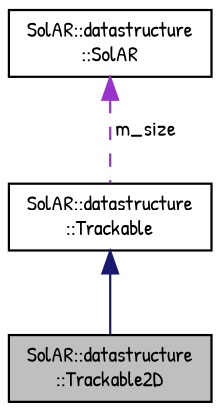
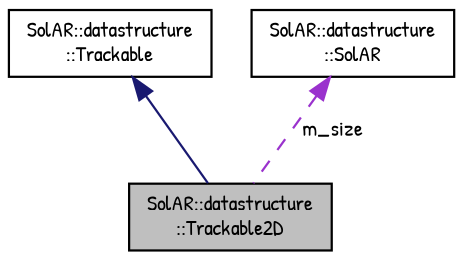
edge "SolAR::datastructure ::Trackable" -> "SolAR::datastructure ::SolAR": now "SolAR::datastructure ::Trackable2D" -> "SolAR::datastructure ::SolAR"
